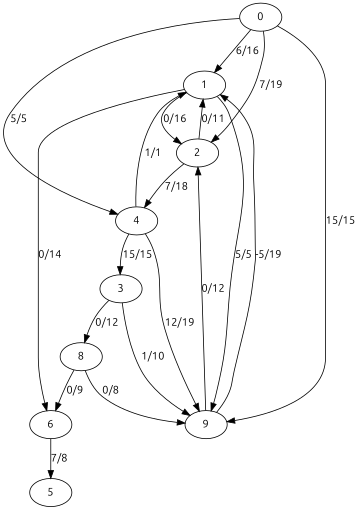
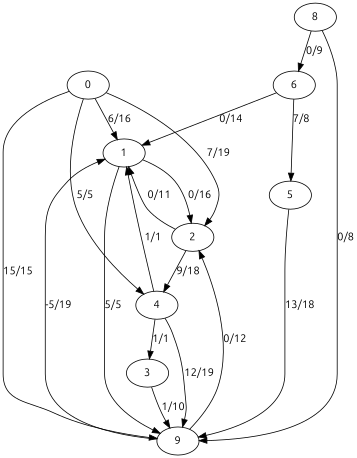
edge "2" -> "4": label "7/18" -> "9/18"
edge "1" -> "6": reversed
edge "4" -> "3": label "15/15" -> "1/1"
edge "3" -> "8": removed, label "0/12"
edge "5" -> "9": added, label "13/18"
